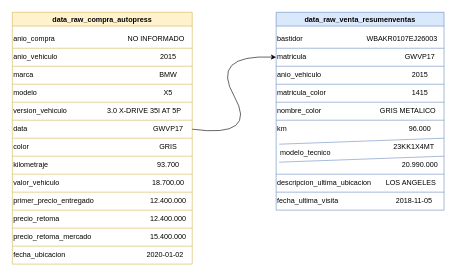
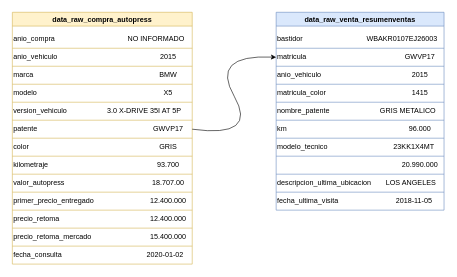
node "nombre_color": label "nombre_color" -> "nombre_patente"
node "data": label "data" -> "patente"
node "modelo_tecnico": moved (315, 153) -> (312, 147)
node "valor_vehiculo": label "valor_vehiculo" -> "valor_autopress"
node "18.700.00": label "18.700.00" -> "18.707.00"
node "fecha_ubicacion": label "fecha_ubicacion" -> "fecha_consulta"
